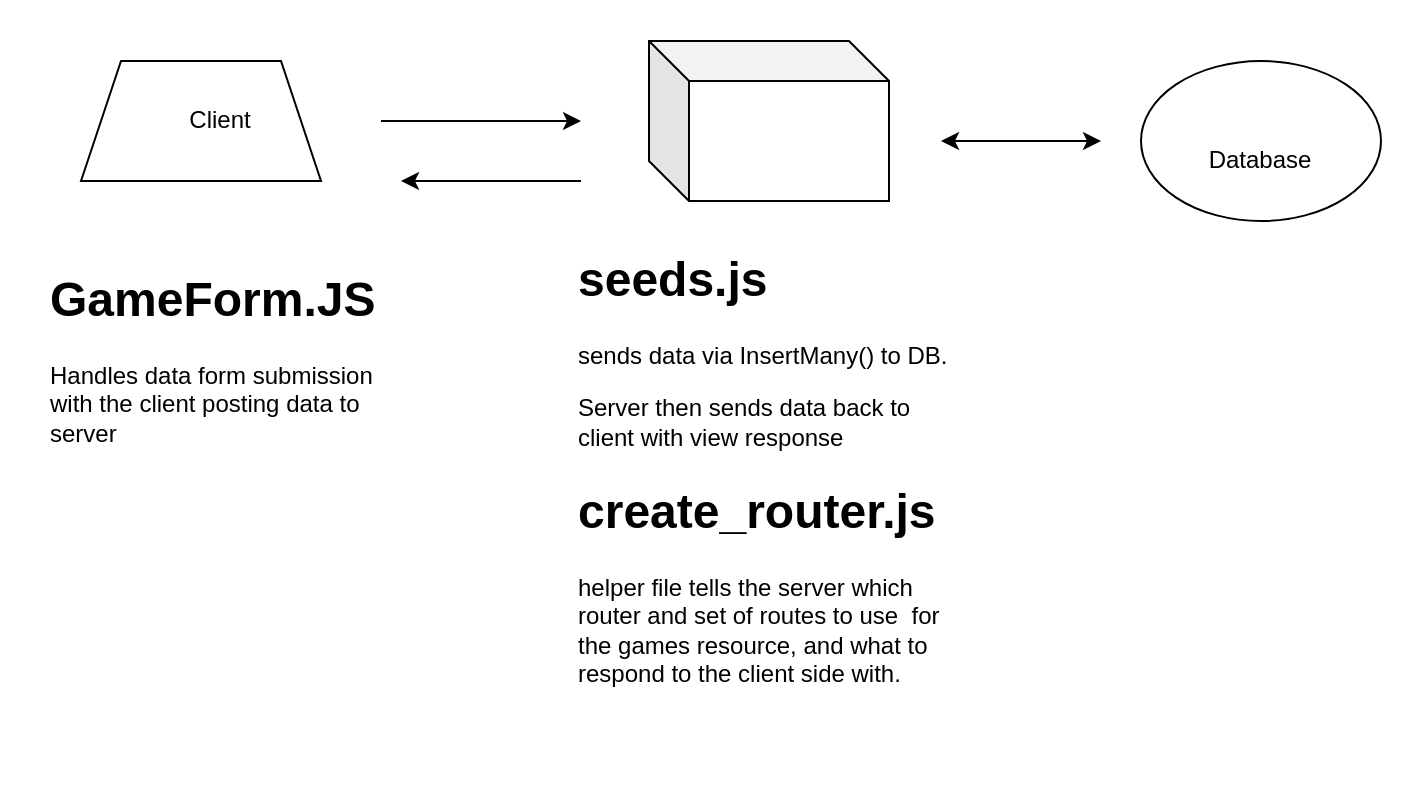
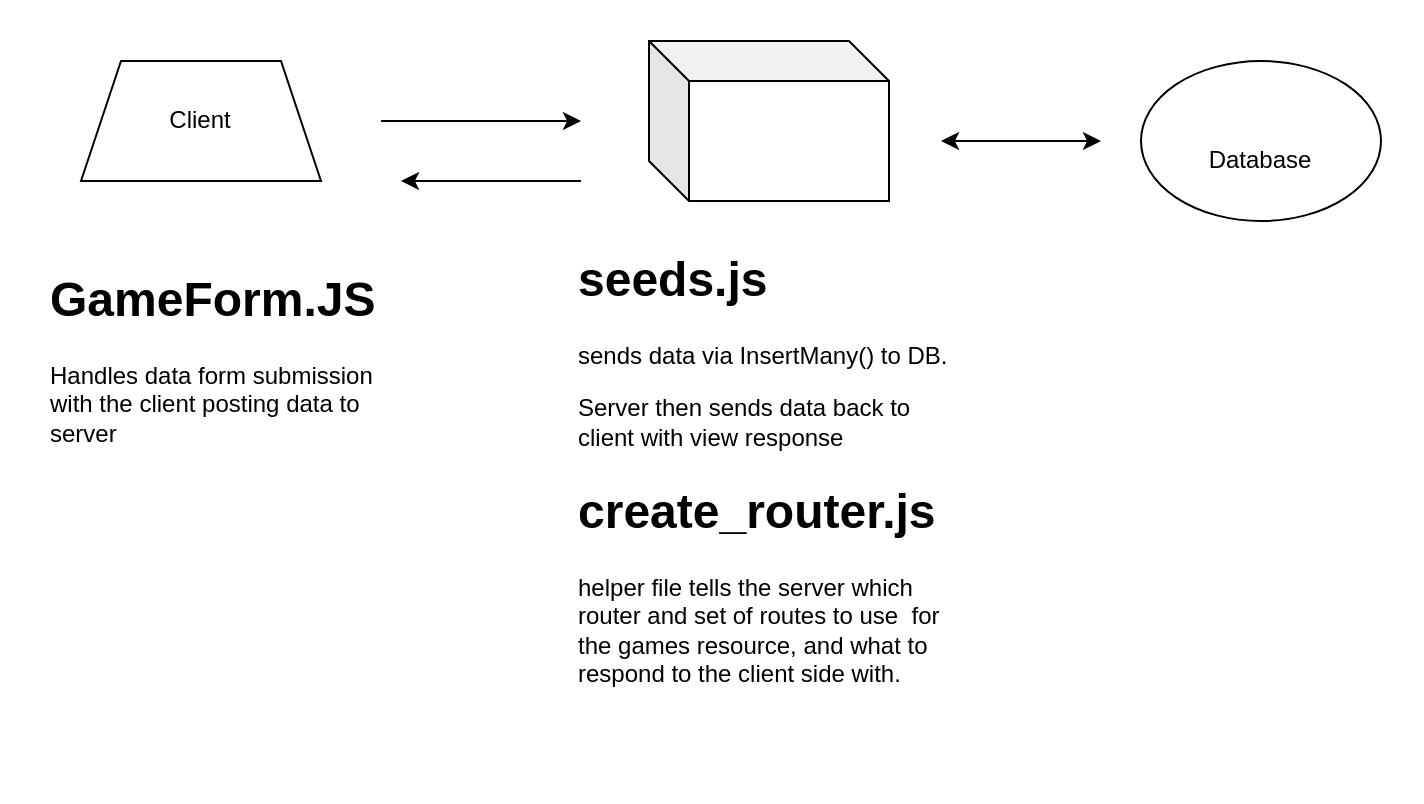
node "Client": moved (221, 121) -> (201, 121)
